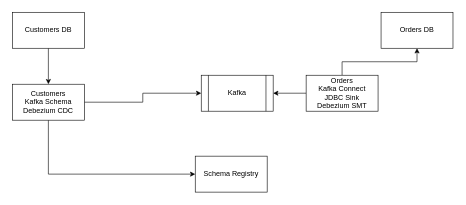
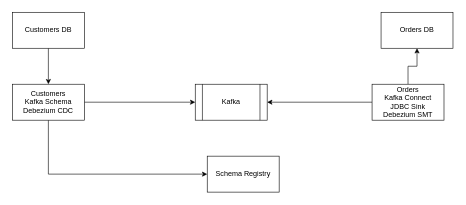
node "Kafka": moved (237, 93) -> (231, 102)
node "Orders Kafka Connect JDBC Sink Debezium SMT": moved (342, 93) -> (408, 102)
node "Schema Registry": moved (231, 174) -> (243, 174)
